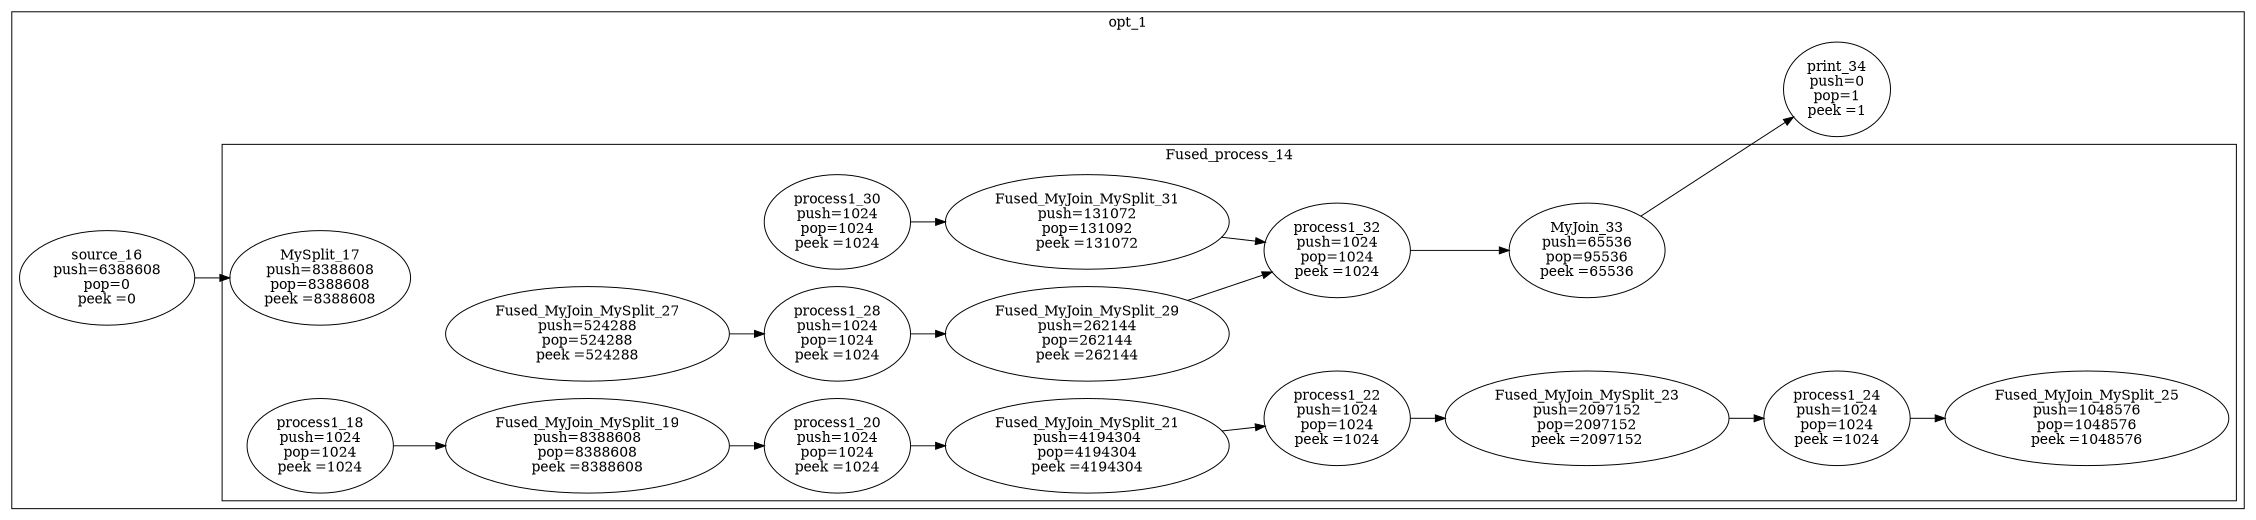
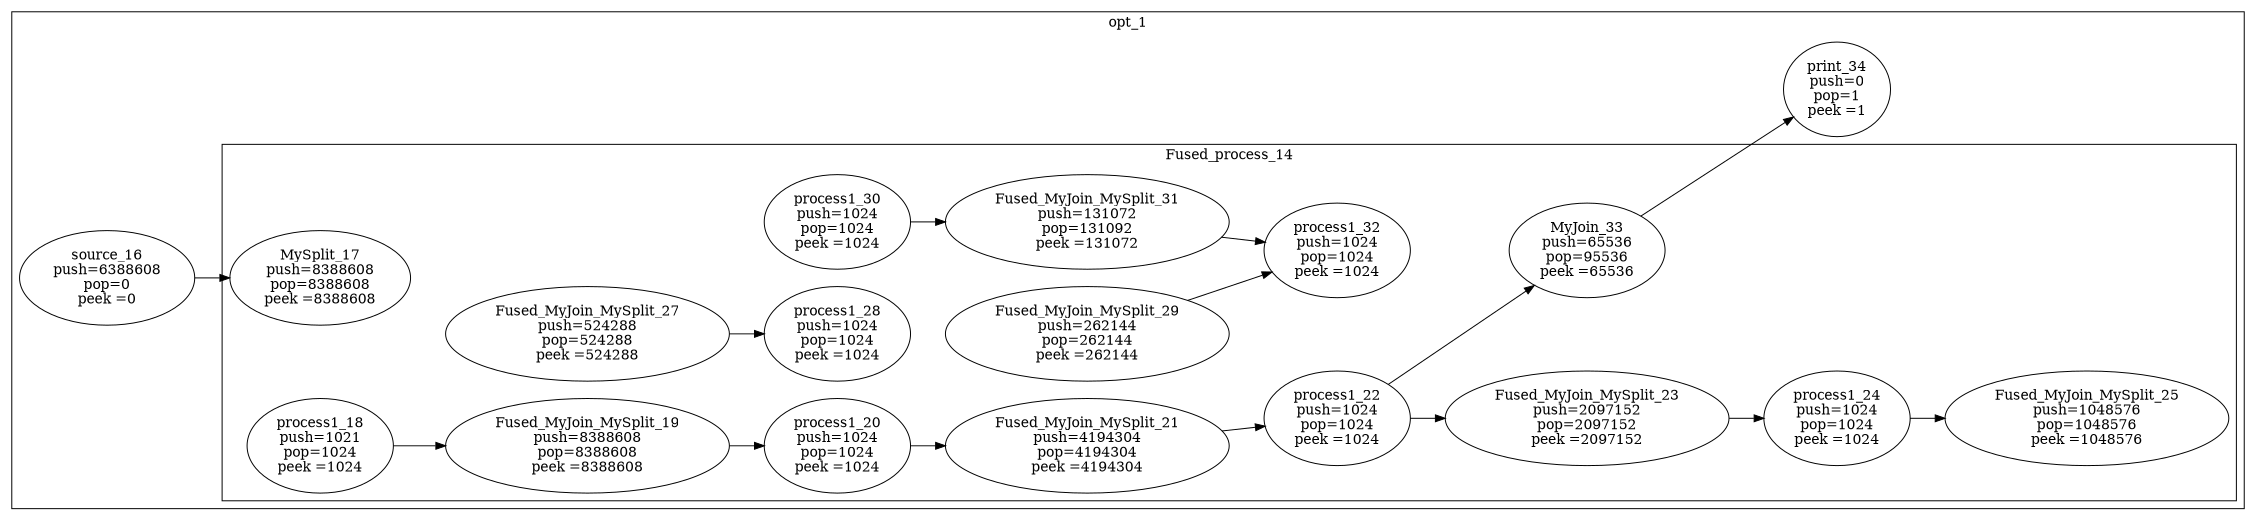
edge "process1_32 push=1024 pop=1024 peek =1024" -> "MyJoin_33 push=65536 pop=95536 peek =65536": now "process1_22 push=1024 pop=1024 peek =1024" -> "MyJoin_33 push=65536 pop=95536 peek =65536"
edge "process1_28 push=1024 pop=1024 peek =1024" -> "Fused_MyJoin_MySplit_29 push=262144 pop=262144 peek =262144": removed
node "process1_18 push=1024 pop=1024 peek =1024": label "process1_18 push=1024 pop=1024 peek =1024" -> "process1_18 push=1021 pop=1024 peek =1024"
